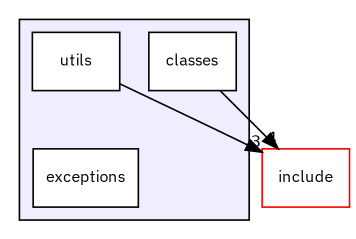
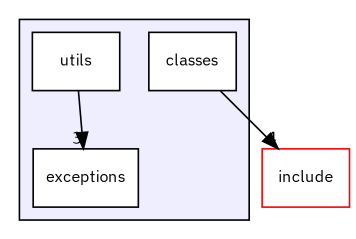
edge "utils" -> "include": now "utils" -> "exceptions"
